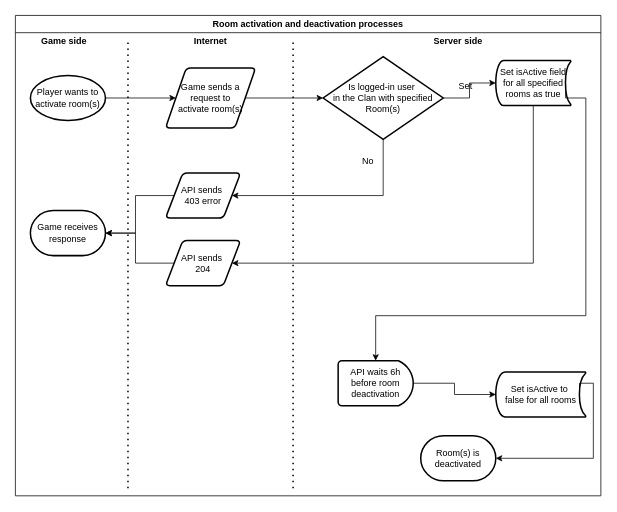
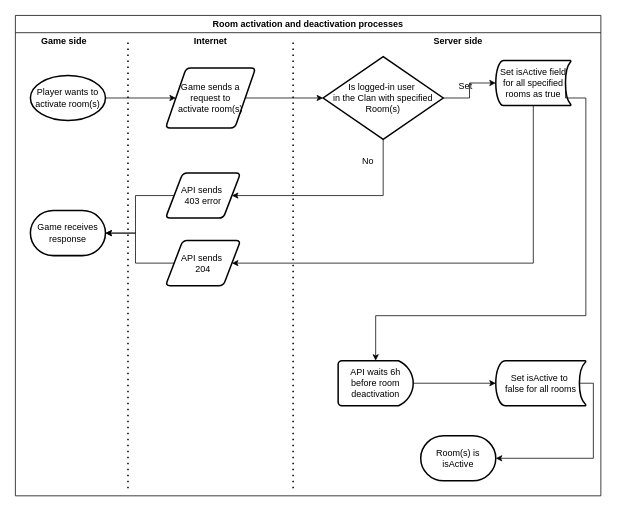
node "Set isActive to false for all rooms": moved (540, 394) -> (540, 383)
node "Room(s) is deactivated": label "Room(s) is deactivated" -> "Room(s) is isActive"
